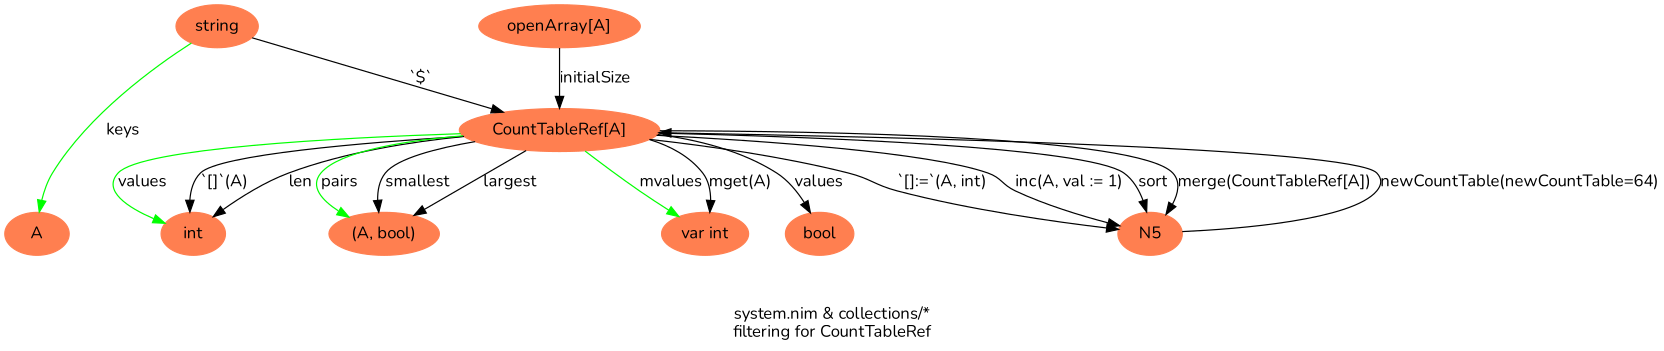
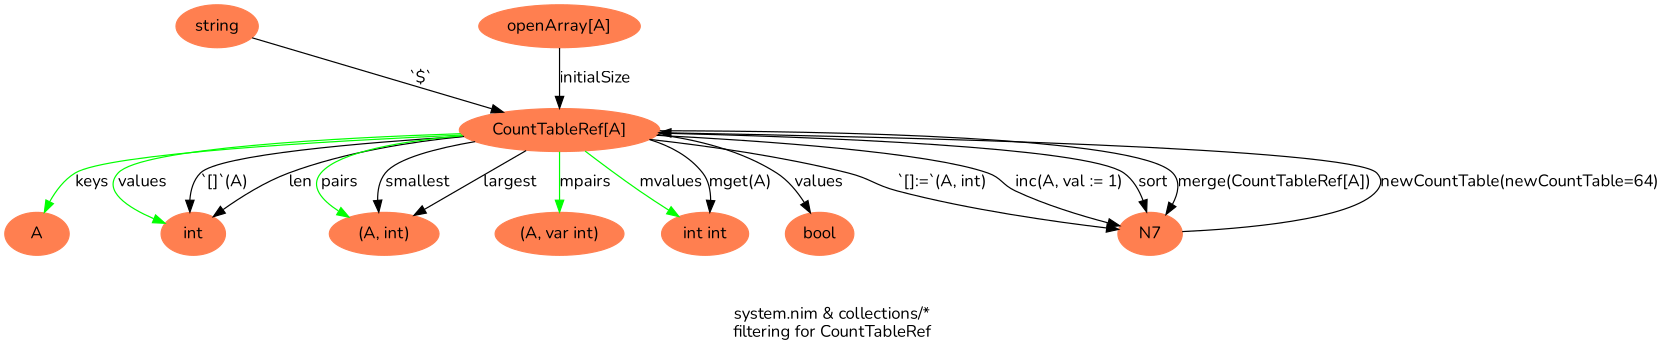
edge "string" -> "A": now "CountTableRef[A]" -> "A"
node "(A, bool)": label "(A, bool)" -> "(A, int)"
node "(A, var int)": added
node "var int": label "var int" -> "int int"
node "N5": label "N5" -> "N7"
